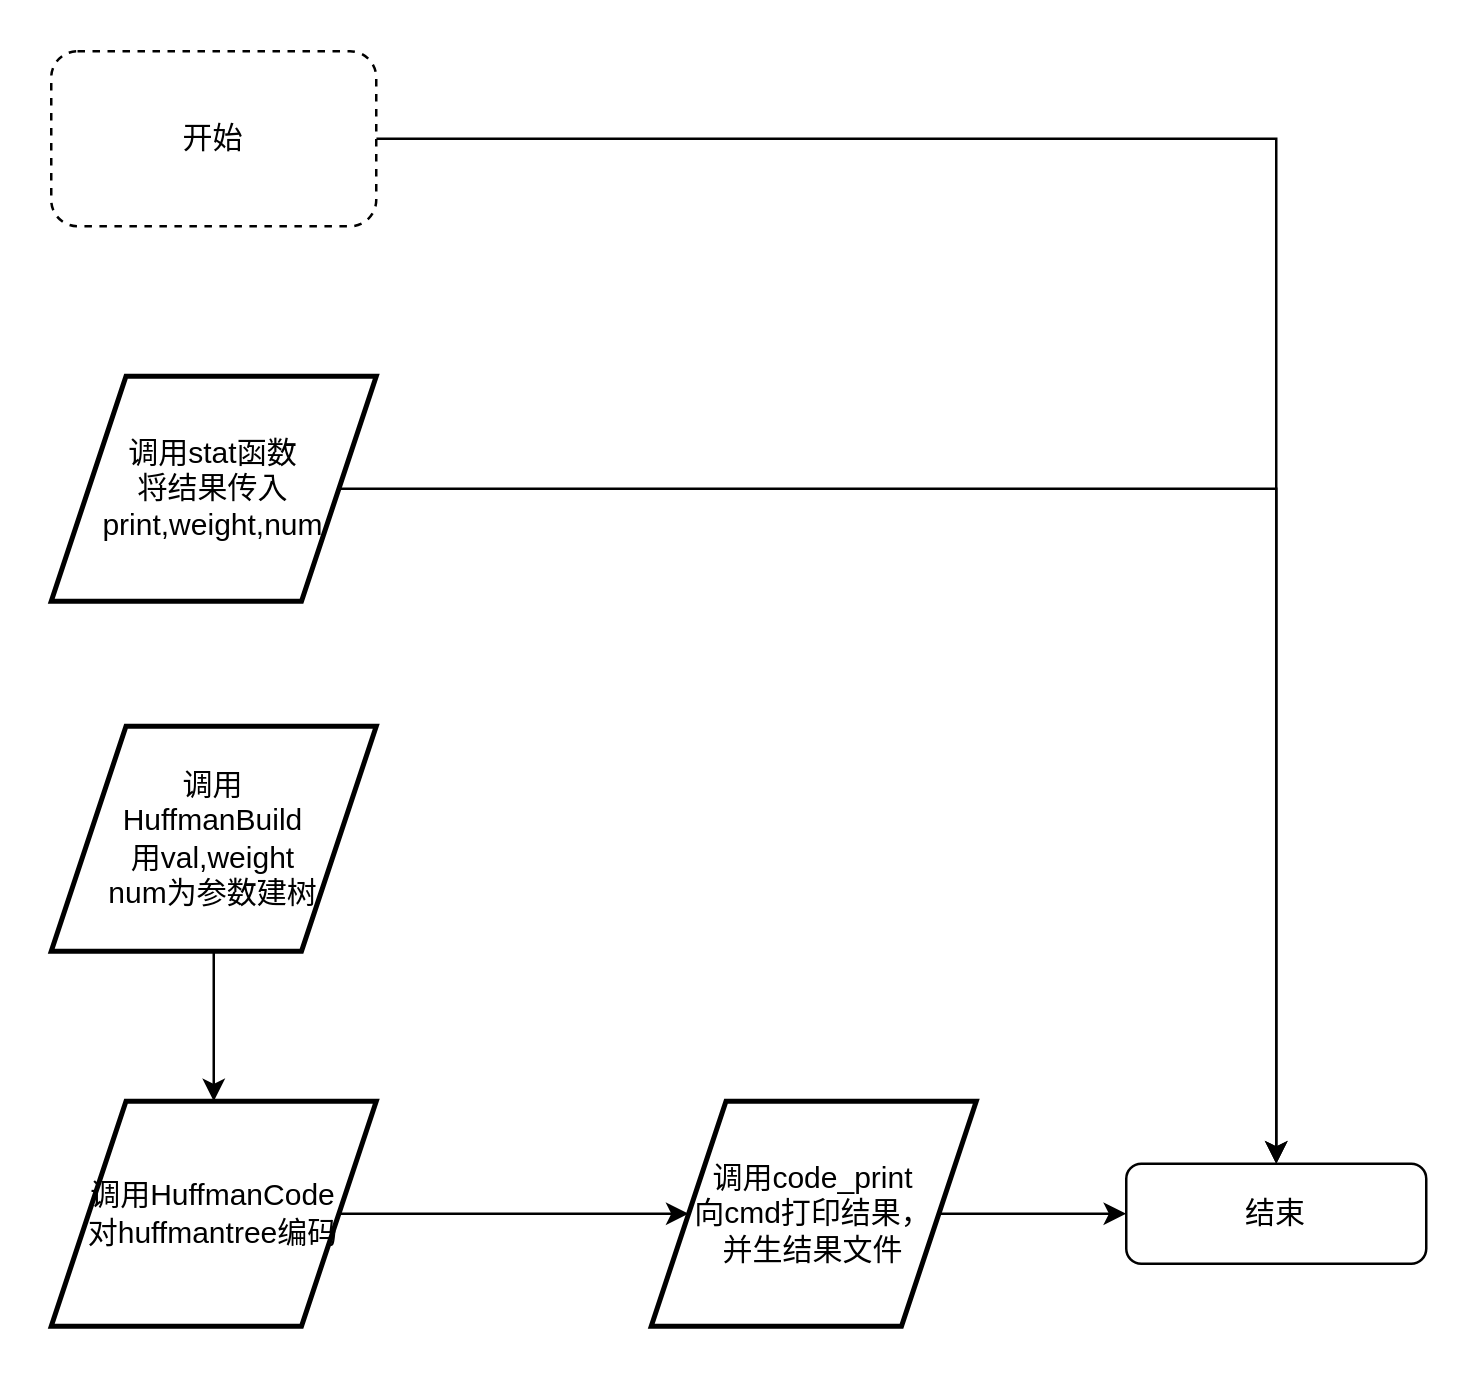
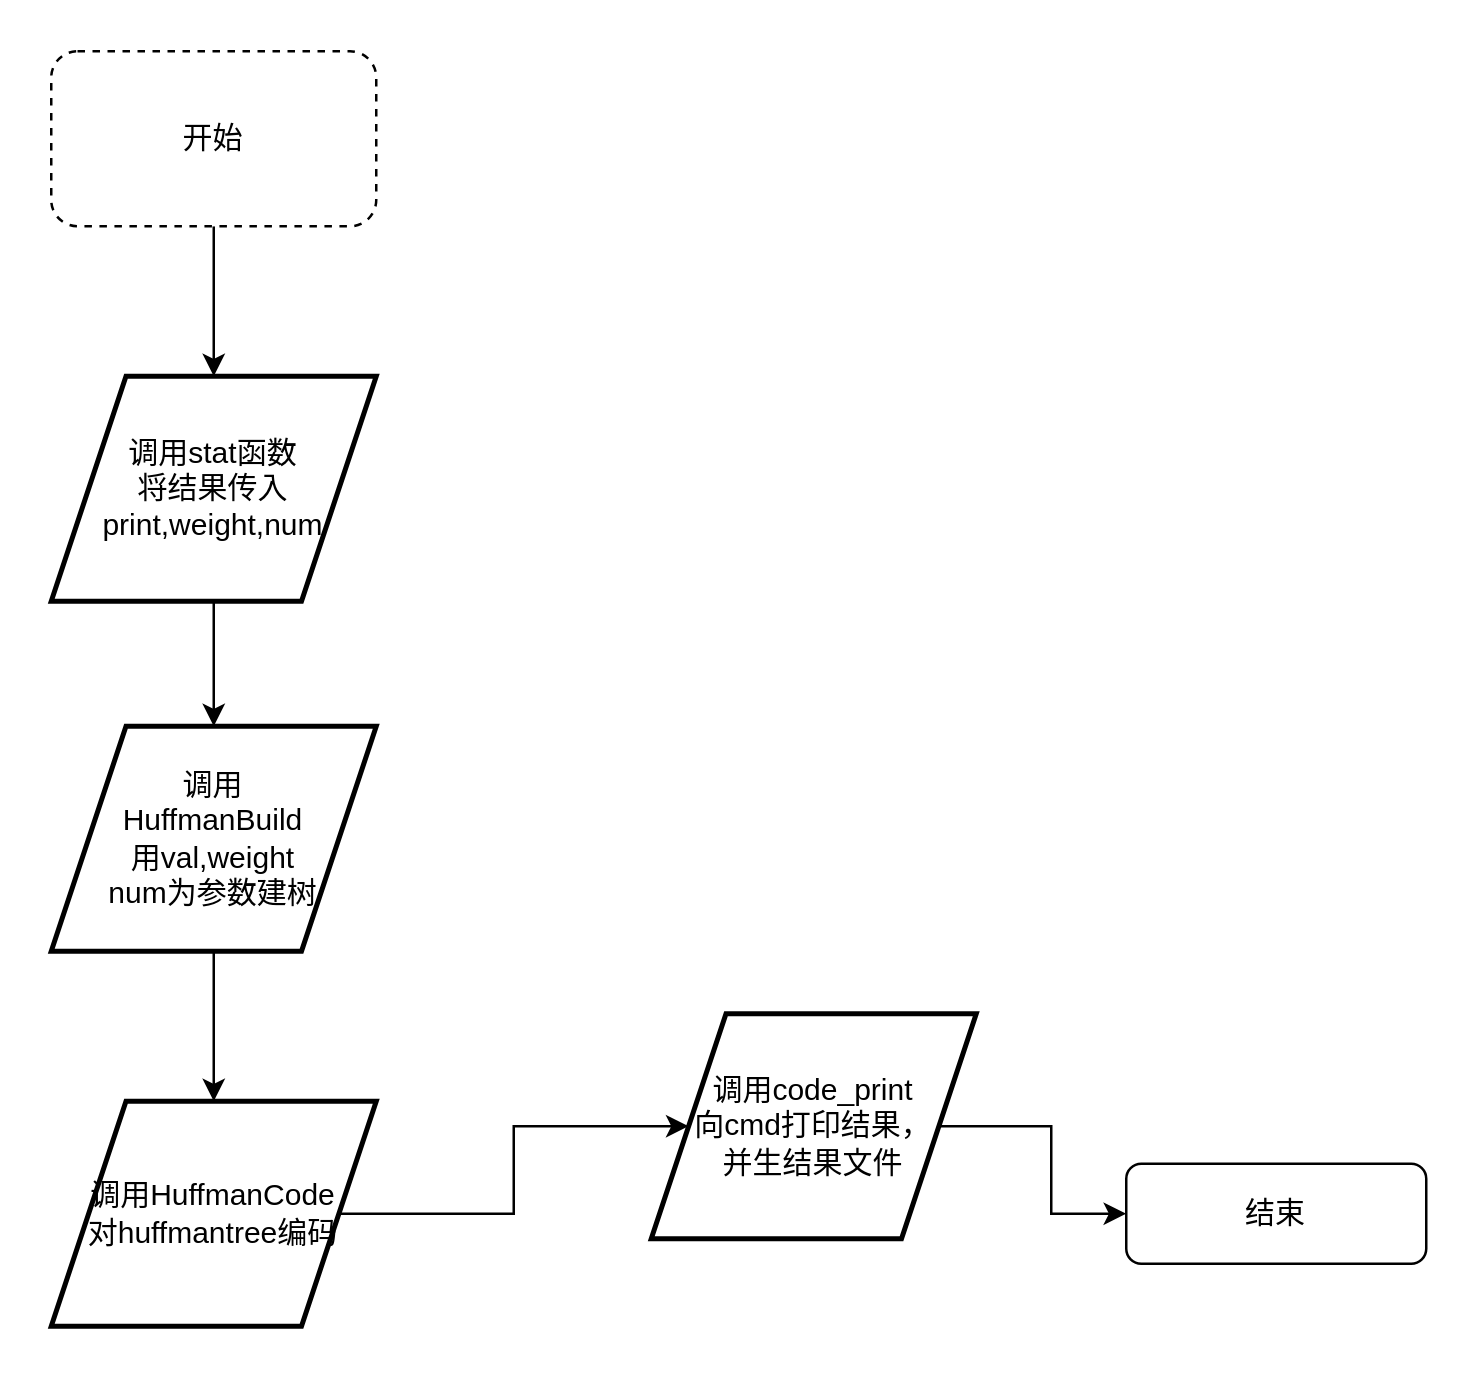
edge "开始" -> "结束": now "开始" -> "调用stat函数 将结果传入 print,weight,num"
edge "调用stat函数 将结果传入 print,weight,num" -> "结束": now "调用stat函数 将结果传入 print,weight,num" -> "调用 HuffmanBuild 用val,weight num为参数建树"
node "调用code_print 向cmd打印结果， 并生结果文件": moved (814, 1214) -> (814, 1126)
